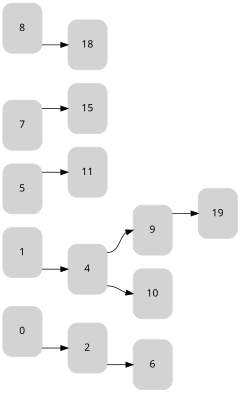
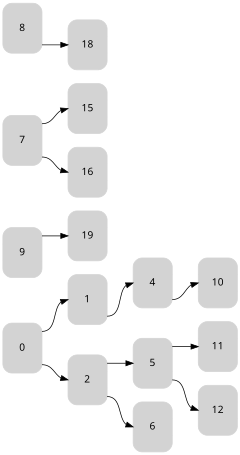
node "16": added
edge "4" -> "9": removed
edge "0" -> "1": added
edge "2" -> "5": added
node "12": added
